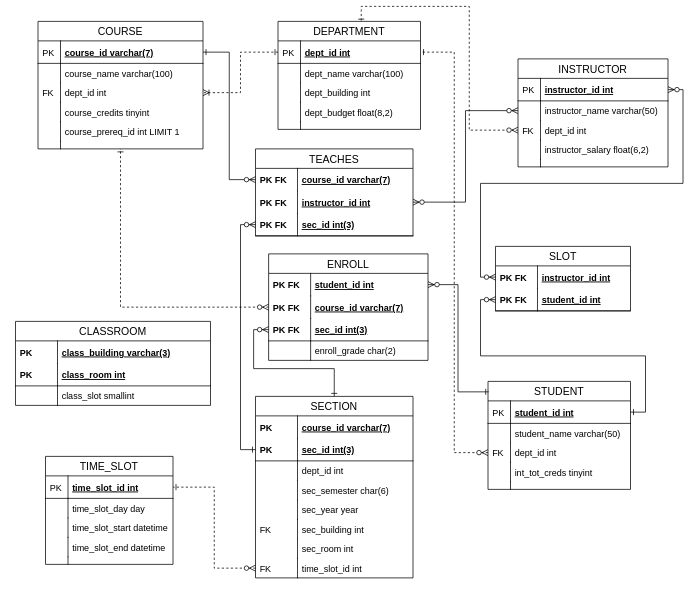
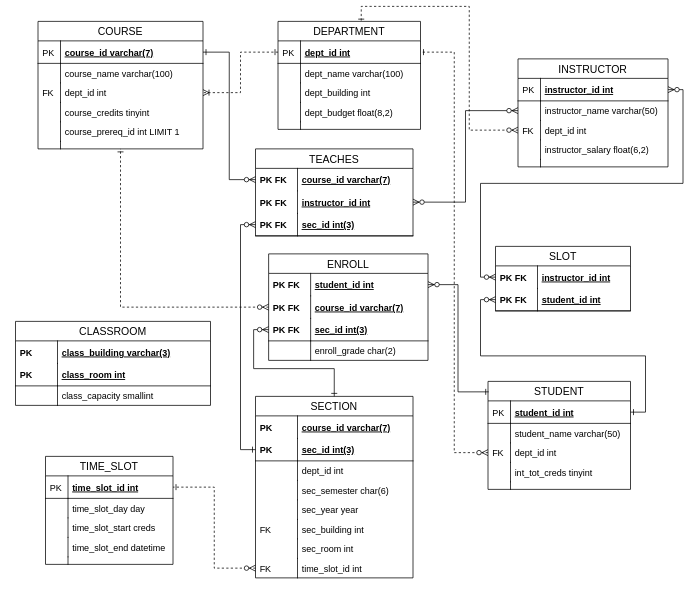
node "class_slot smallint": label "class_slot smallint" -> "class_capacity smallint"
node "time_slot_start datetime": label "time_slot_start datetime" -> "time_slot_start creds"
